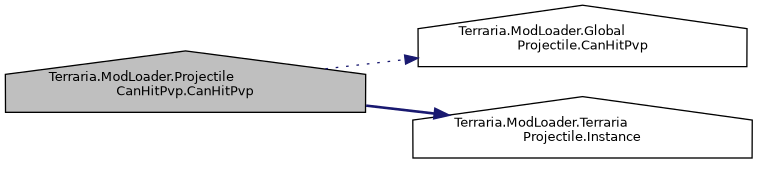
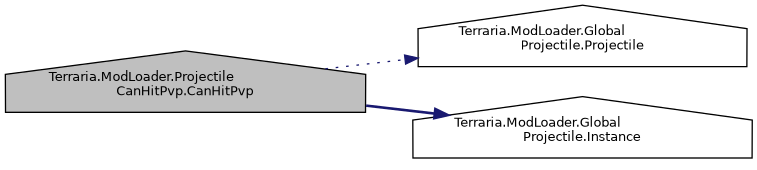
node "Terraria.ModLoader.Global Projectile.CanHitPvp": label "Terraria.ModLoader.Global Projectile.CanHitPvp" -> "Terraria.ModLoader.Global Projectile.Projectile"
node "Terraria.ModLoader.Terraria Projectile.Instance": label "Terraria.ModLoader.Terraria Projectile.Instance" -> "Terraria.ModLoader.Global Projectile.Instance"
